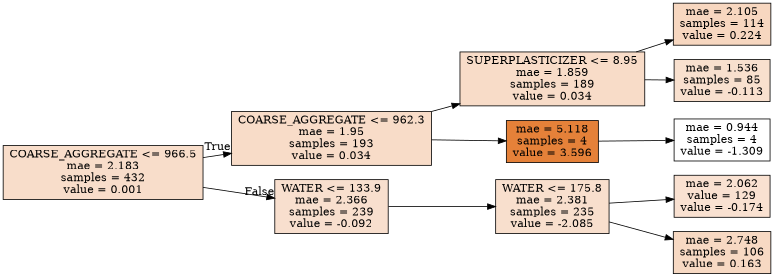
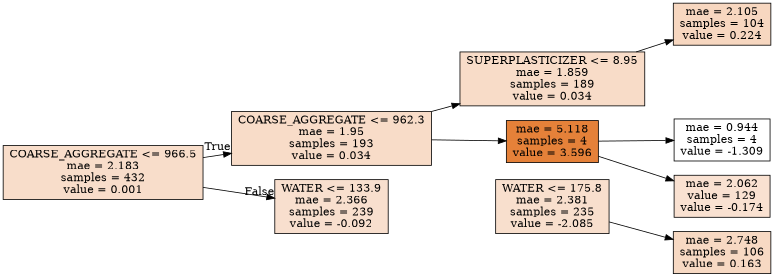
node "mae = 2.105 samples = 114 value = 0.224": label "mae = 2.105 samples = 114 value = 0.224" -> "mae = 2.105 samples = 104 value = 0.224"
node "mae = 1.536 samples = 85 value = -0.113": removed
edge "WATER <= 175.8 mae = 2.381 samples = 235 value = -2.085" -> "mae = 2.062 value = 129 value = -0.174": now "mae = 5.118 samples = 4 value = 3.596" -> "mae = 2.062 value = 129 value = -0.174"
edge "WATER <= 133.9 mae = 2.366 samples = 239 value = -0.092" -> "WATER <= 175.8 mae = 2.381 samples = 235 value = -2.085": removed
